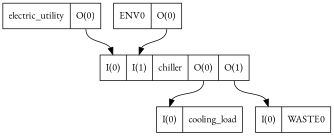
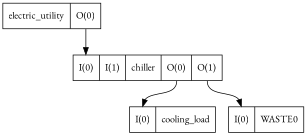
node "ENV0": removed
